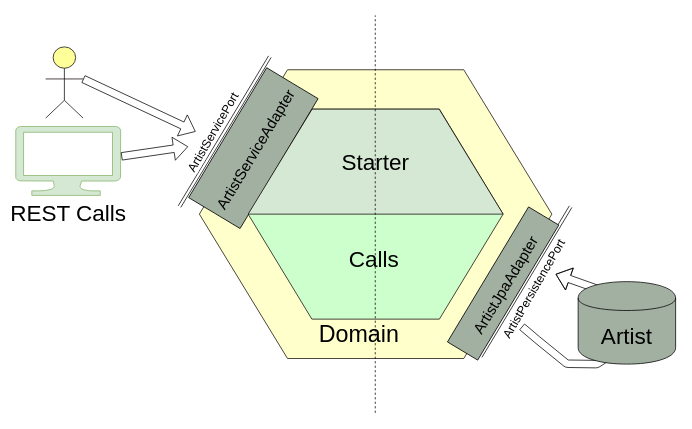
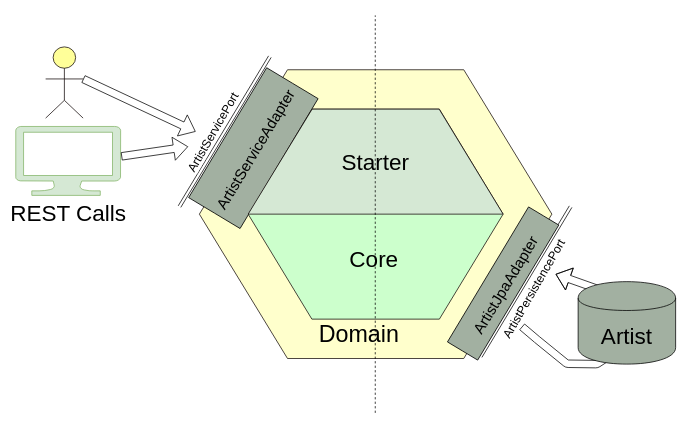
node "Calls": label "Calls" -> "Core"
